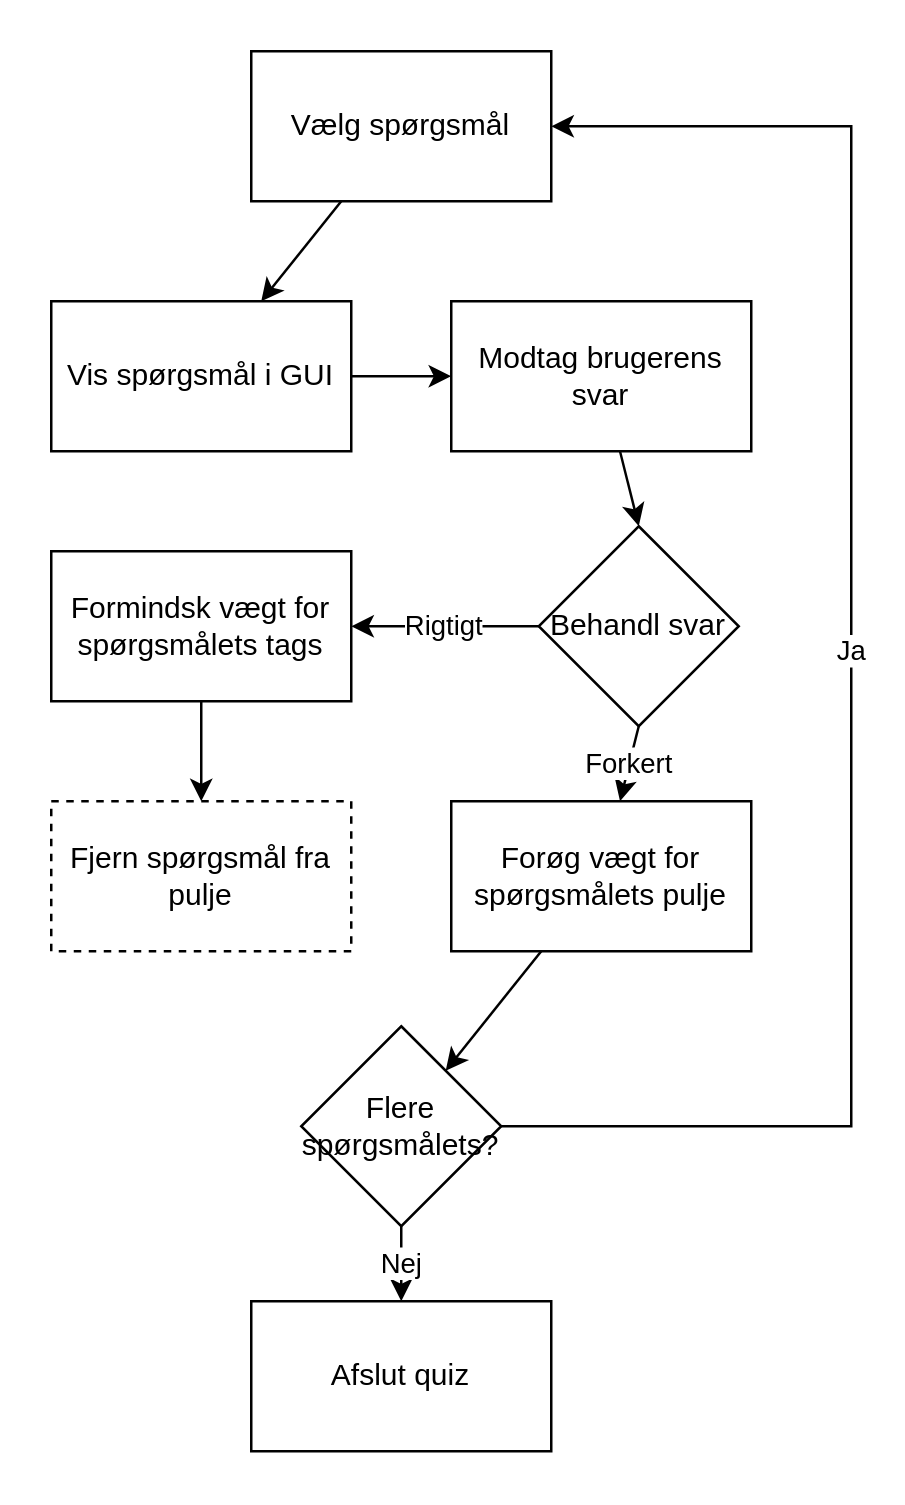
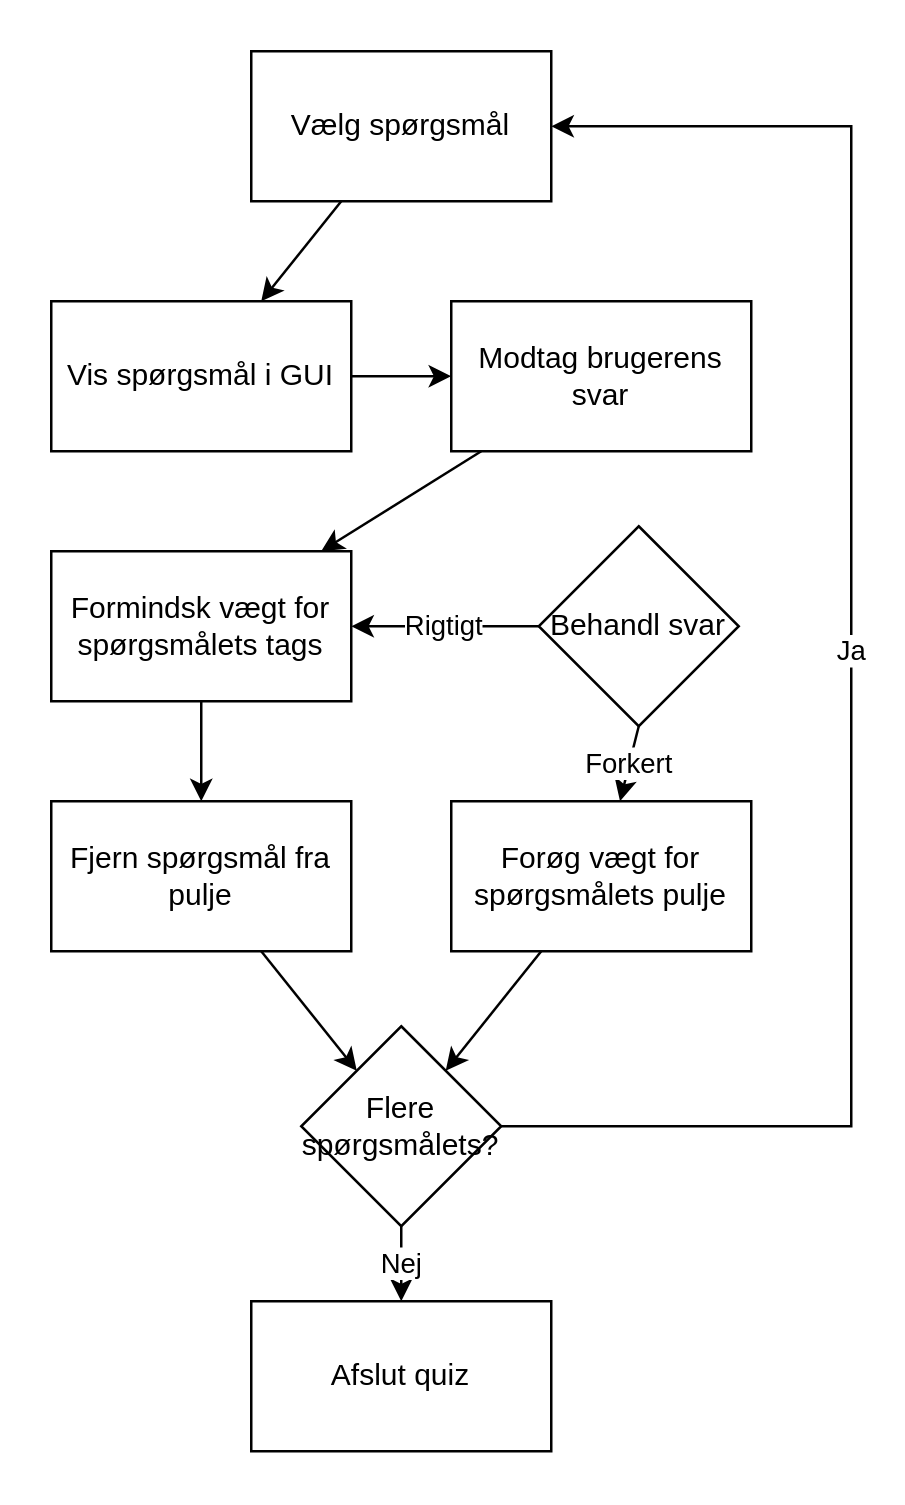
edge "Modtag brugerens svar" -> "Behandl svar": now "Modtag brugerens svar" -> "Formindsk vægt for spørgsmålets tags"
node "Fjern spørgsmål fra pulje": style dashed -> solid
edge "Fjern spørgsmål fra pulje" -> "Flere spørgsmålets?": added
